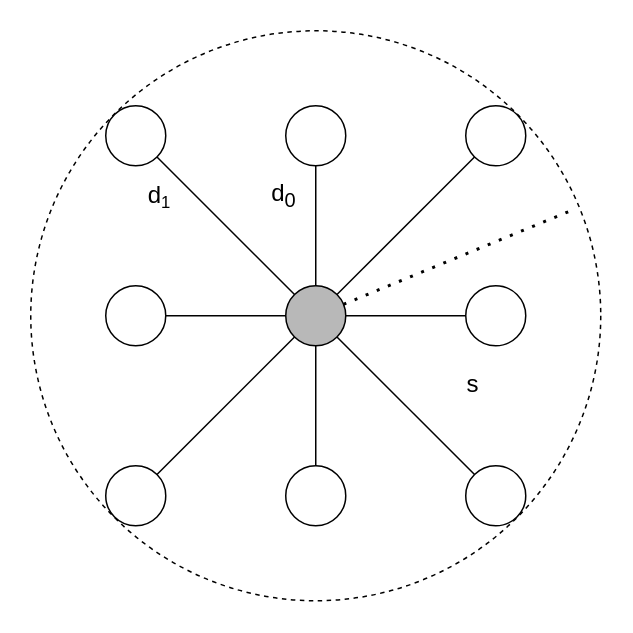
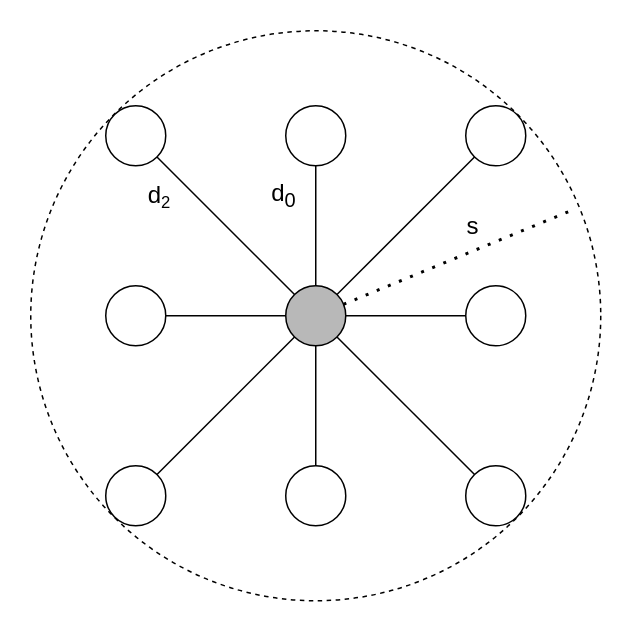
node "d1": label "d1" -> "d2"
node "s": moved (473, 383) -> (473, 226)
